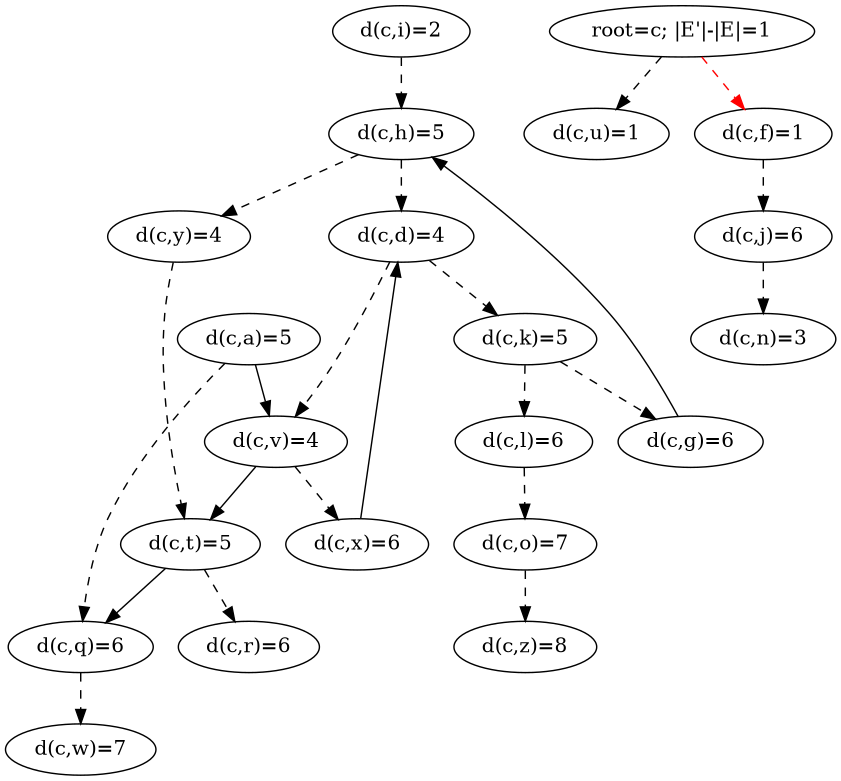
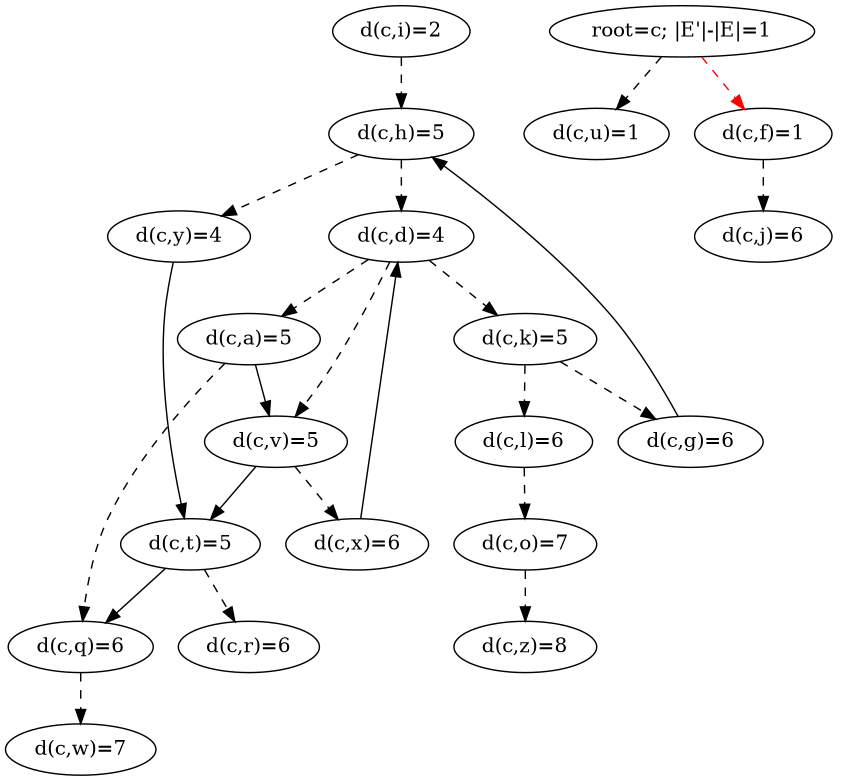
edge "d(c,d)=4" -> "d(c,a)=5": added
node "d(c,n)=3": removed
edge "d(c,y)=4" -> "d(c,t)=5": style dashed -> solid
node "d(c,v)=4": label "d(c,v)=4" -> "d(c,v)=5"
